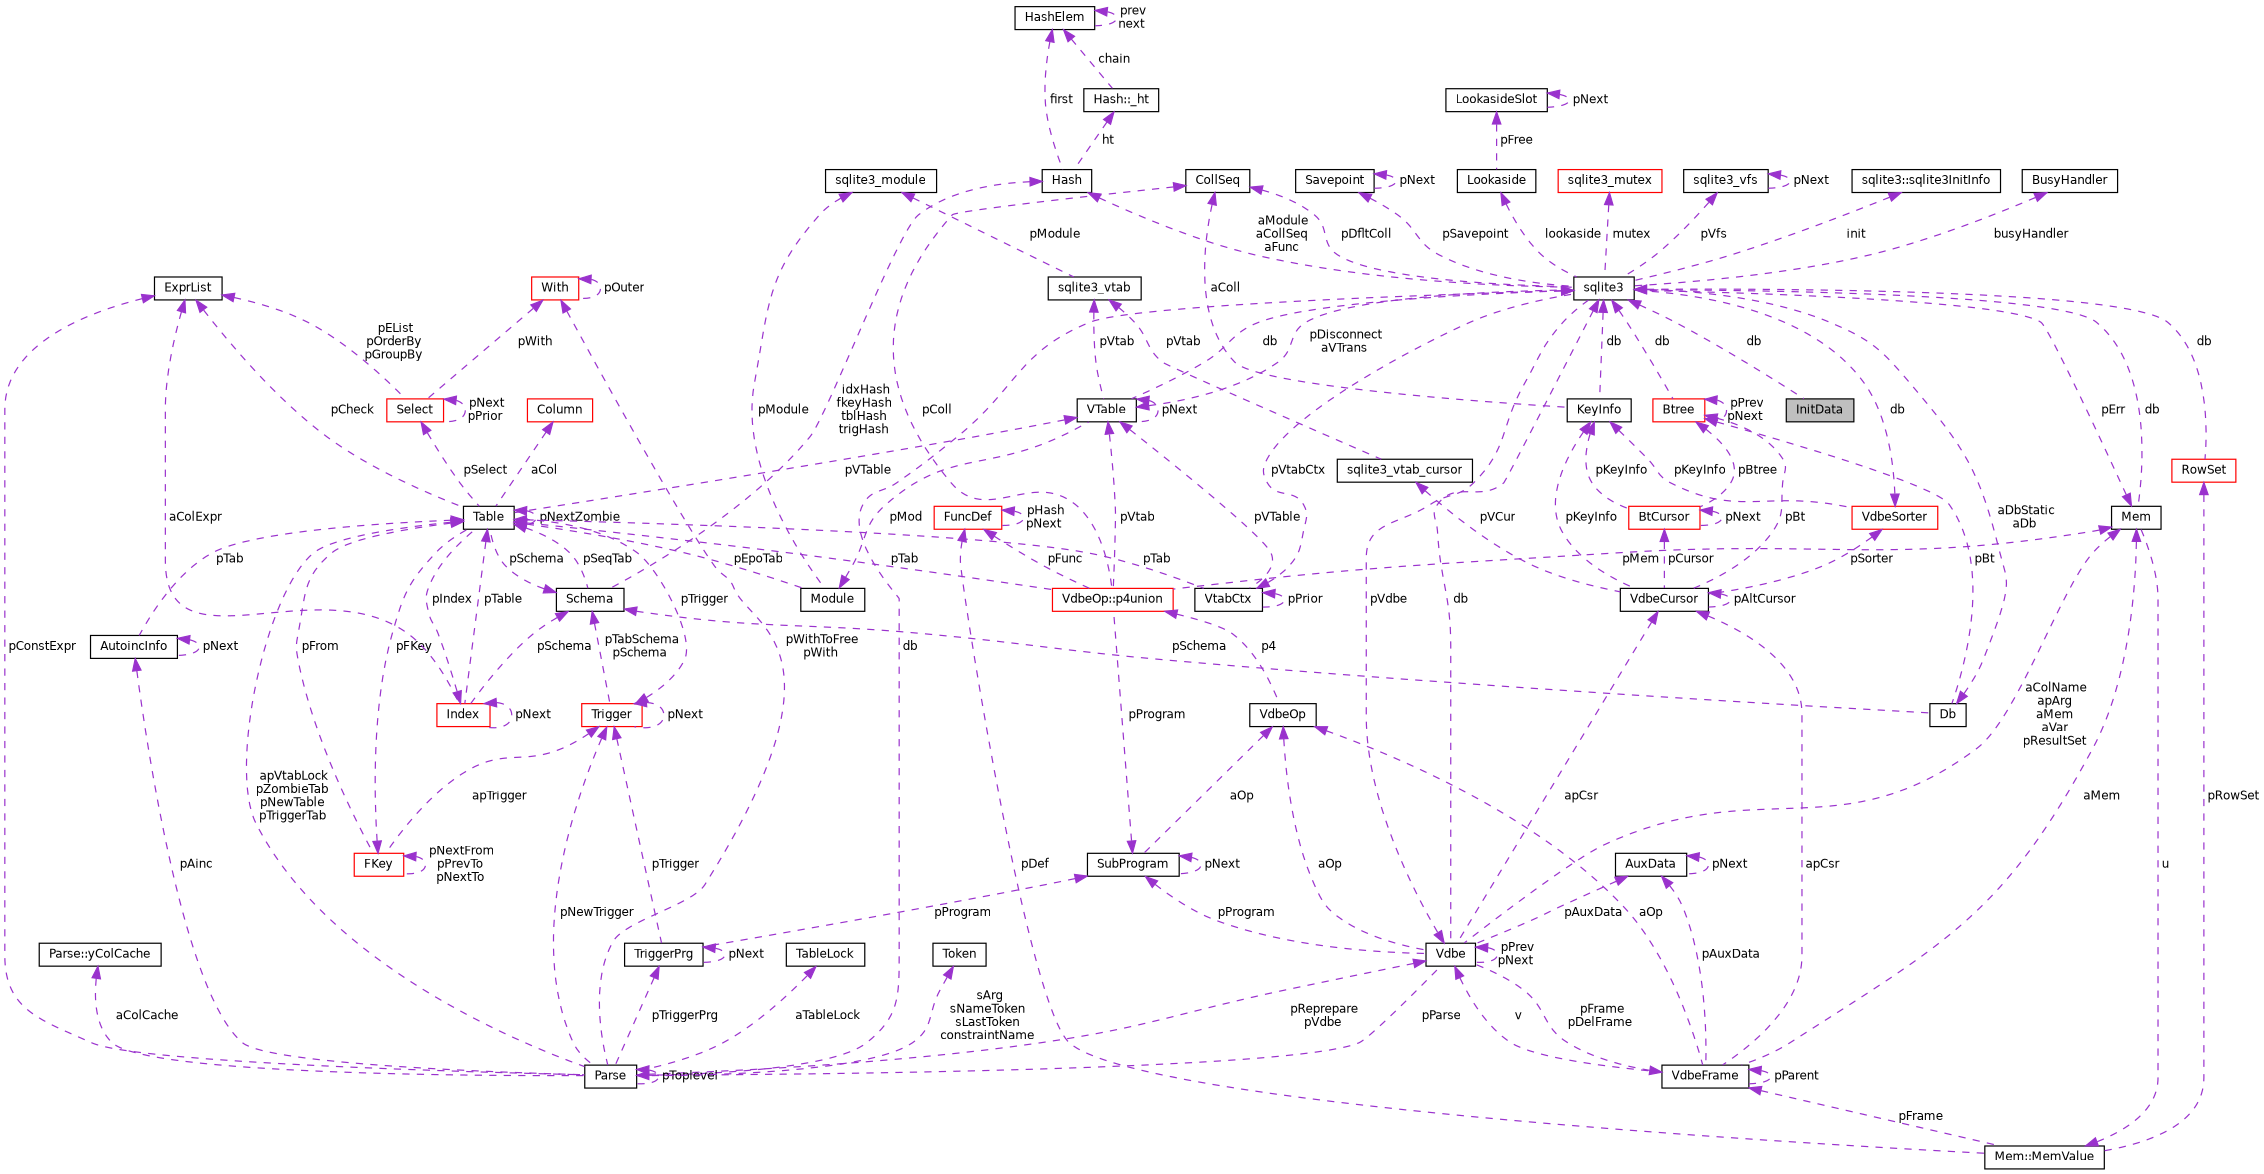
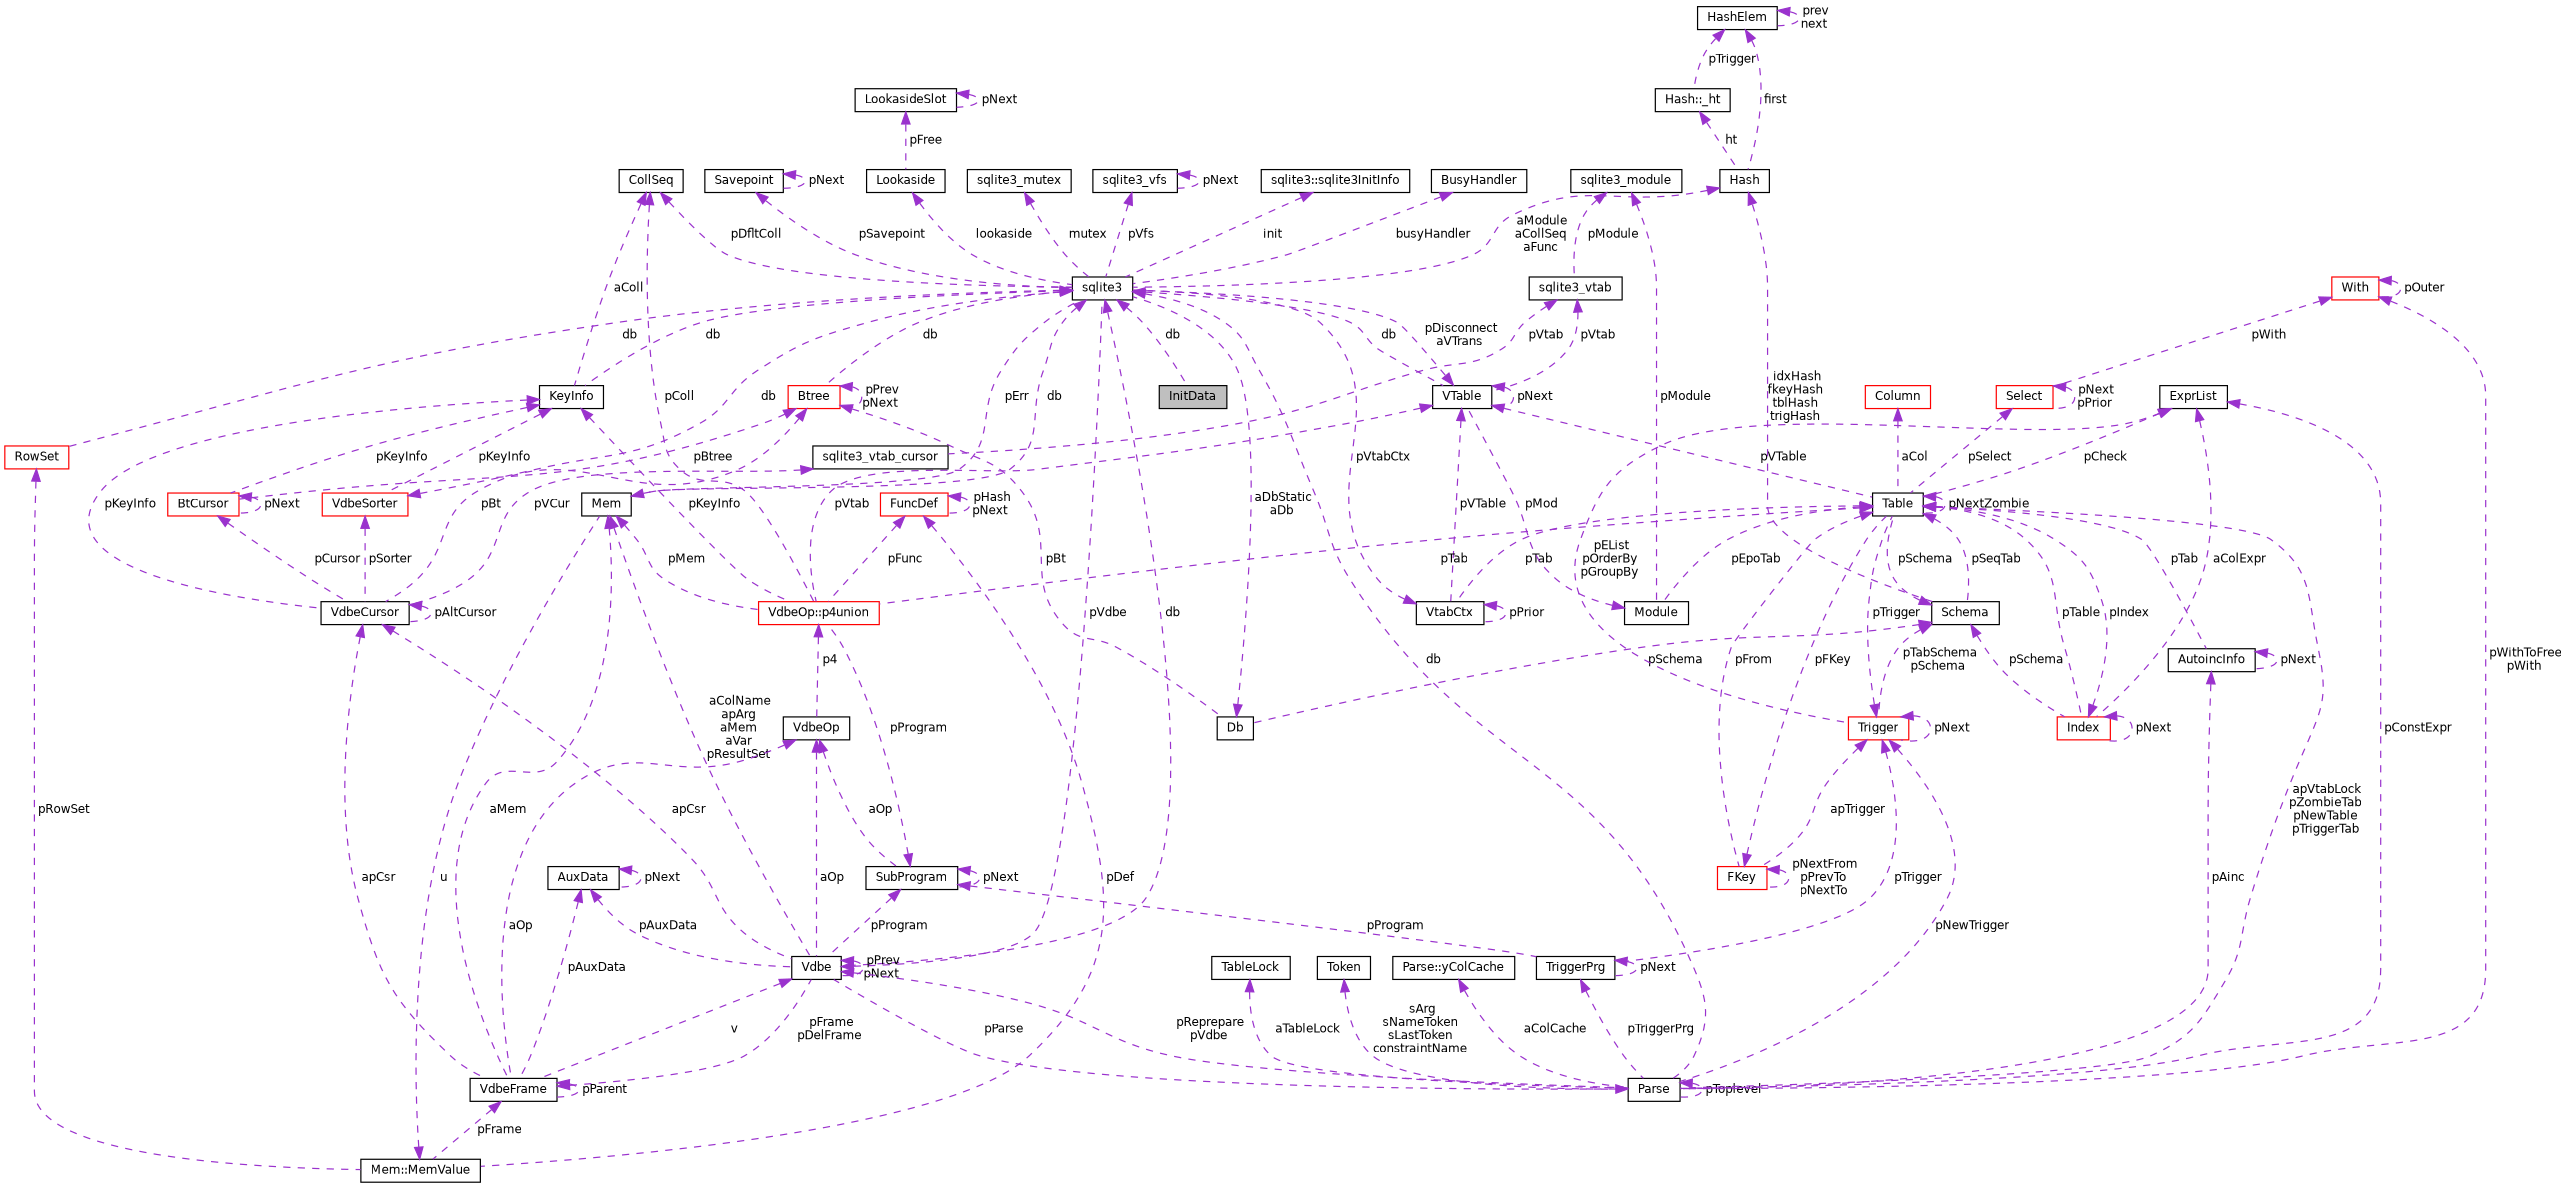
edge "Hash::_ht" -> "HashElem": label " chain" -> " pTrigger"
node "sqlite3_mutex": color red -> black
edge "Select" -> "ExprList": now "Trigger" -> "ExprList"
edge "VdbeOp::p4union" -> "KeyInfo": added, label "pKeyInfo"
